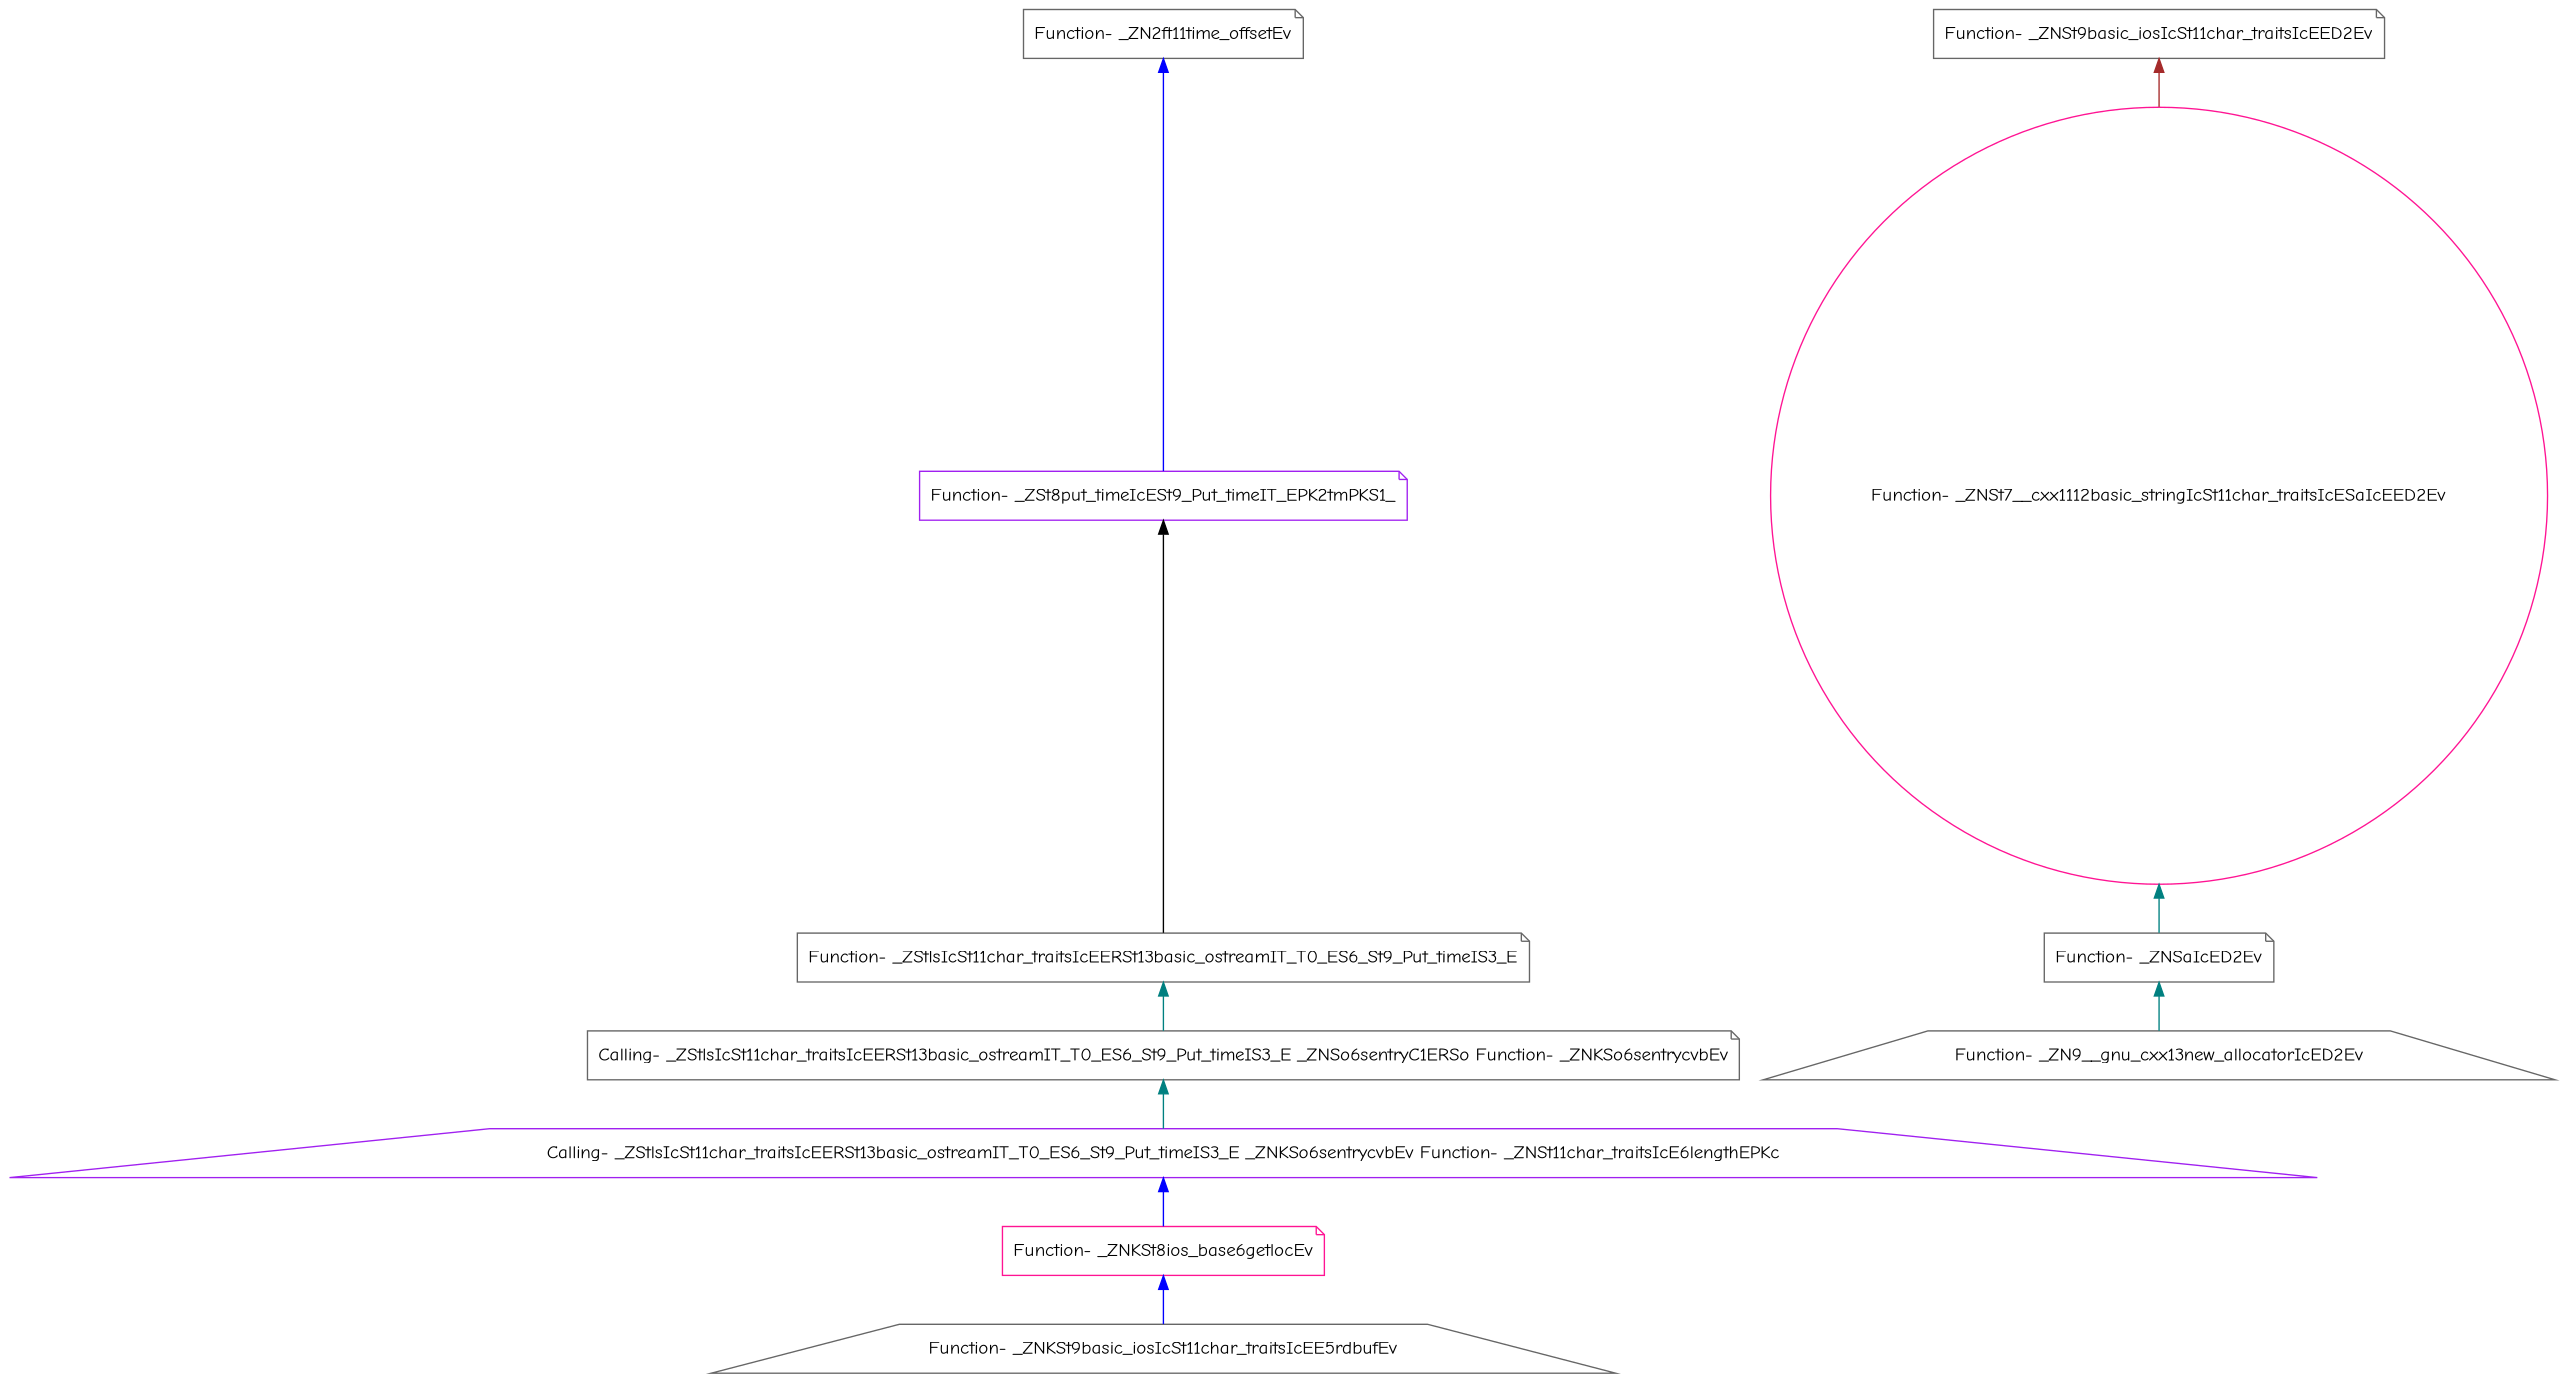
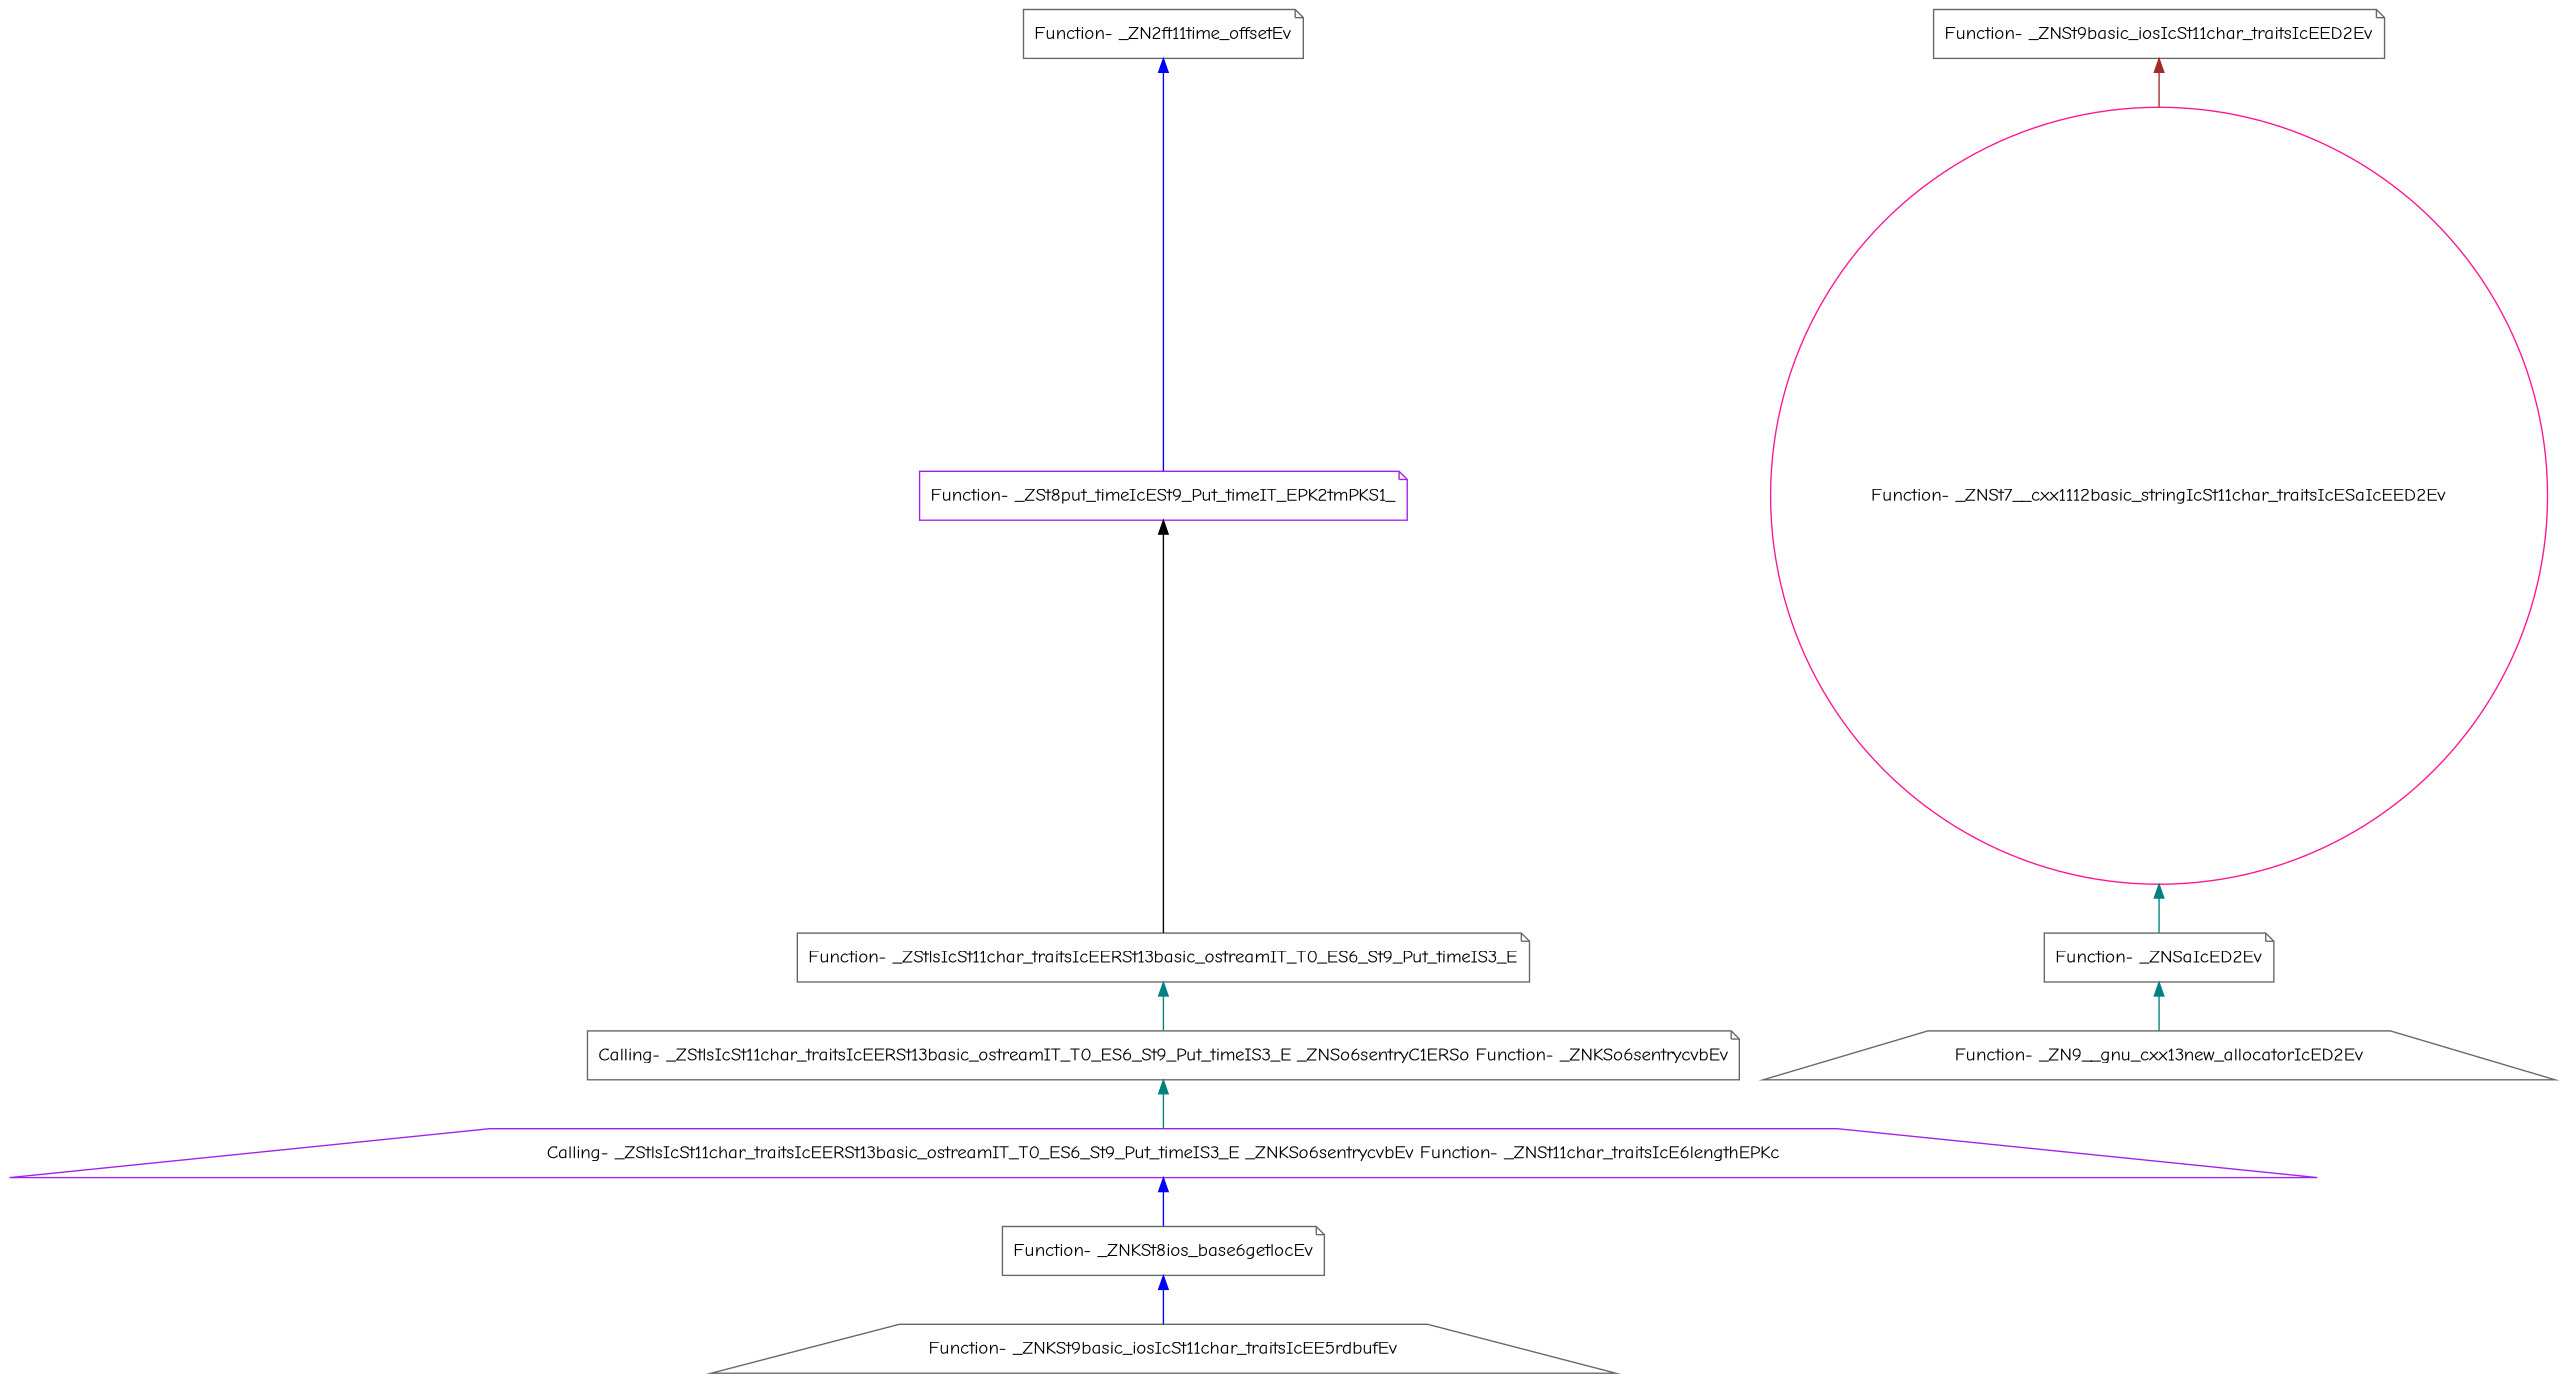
node "Function- _ZNKSt8ios_base6getlocEv": color deeppink -> gray40
